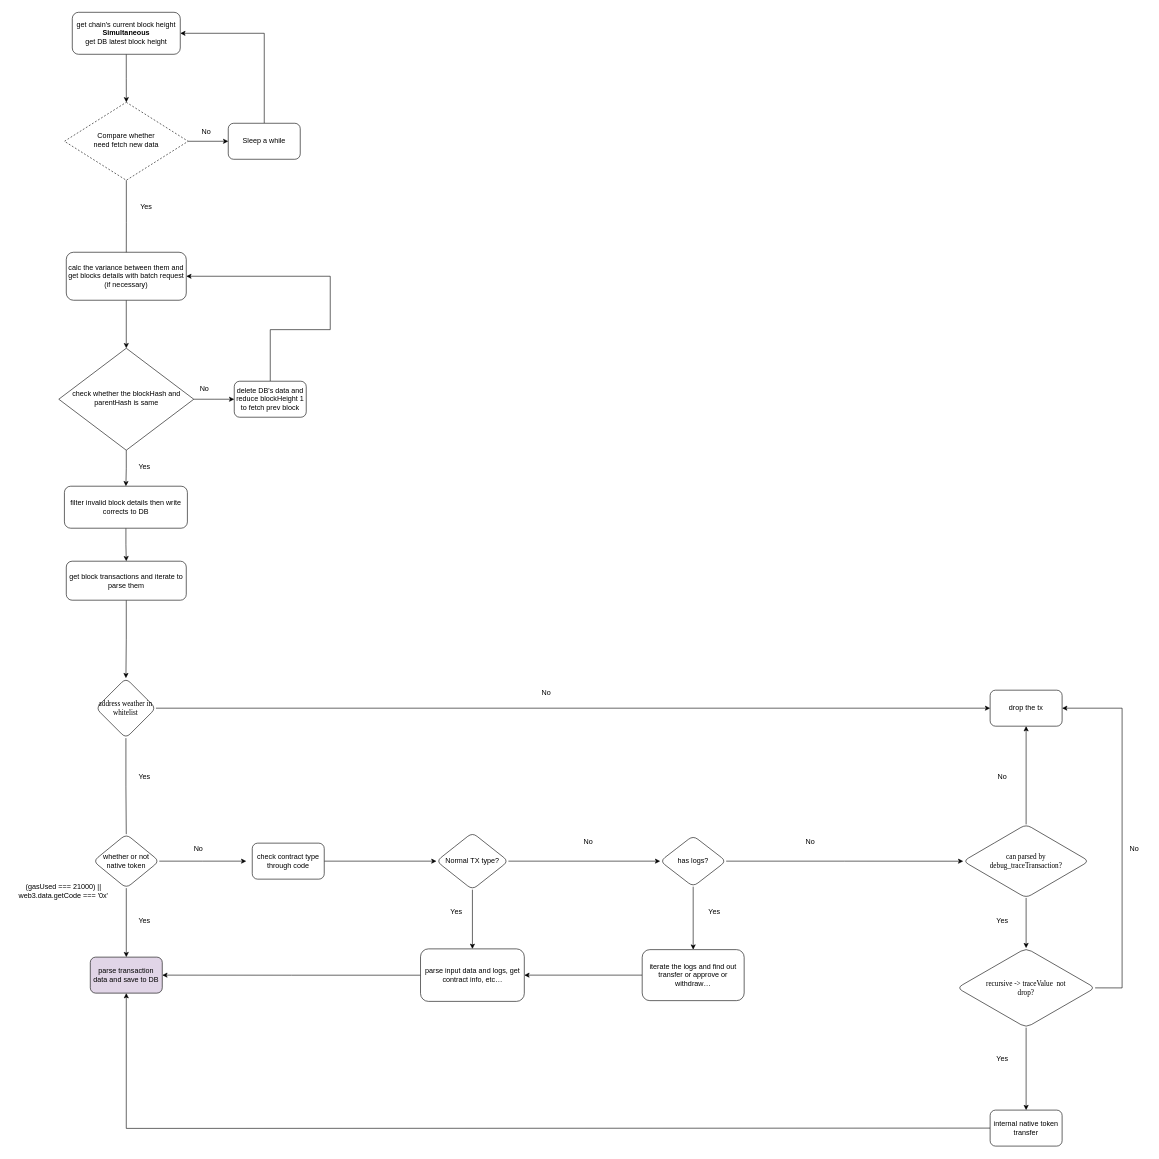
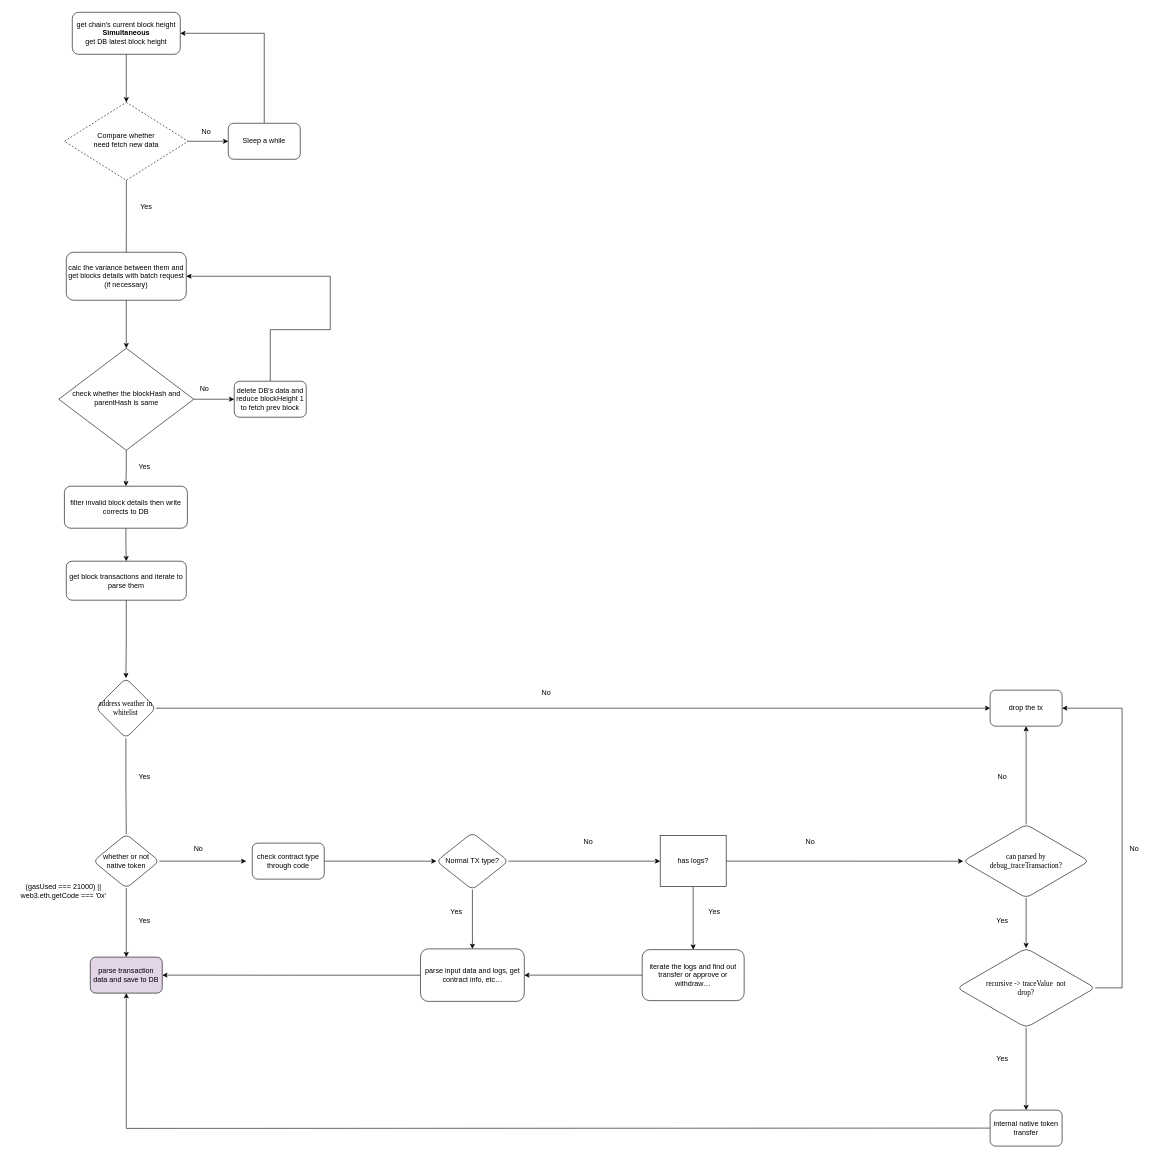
node "has logs?": shape diamond -> rectangle
node "(gasUsed === 21000) || web3.data.getCode === '0x'": label "(gasUsed === 21000) || web3.data.getCode === '0x'" -> "(gasUsed === 21000) || web3.eth.getCode === '0x'"
